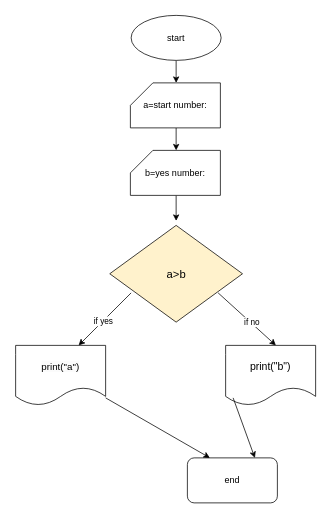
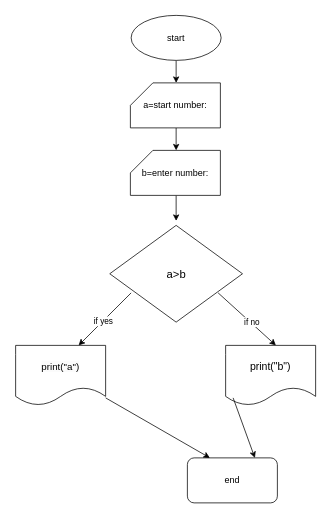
node "b=yes number:": label "b=yes number:" -> "b=enter number:"
node "a>b": fillcolor #fff2cc -> #ffffff
